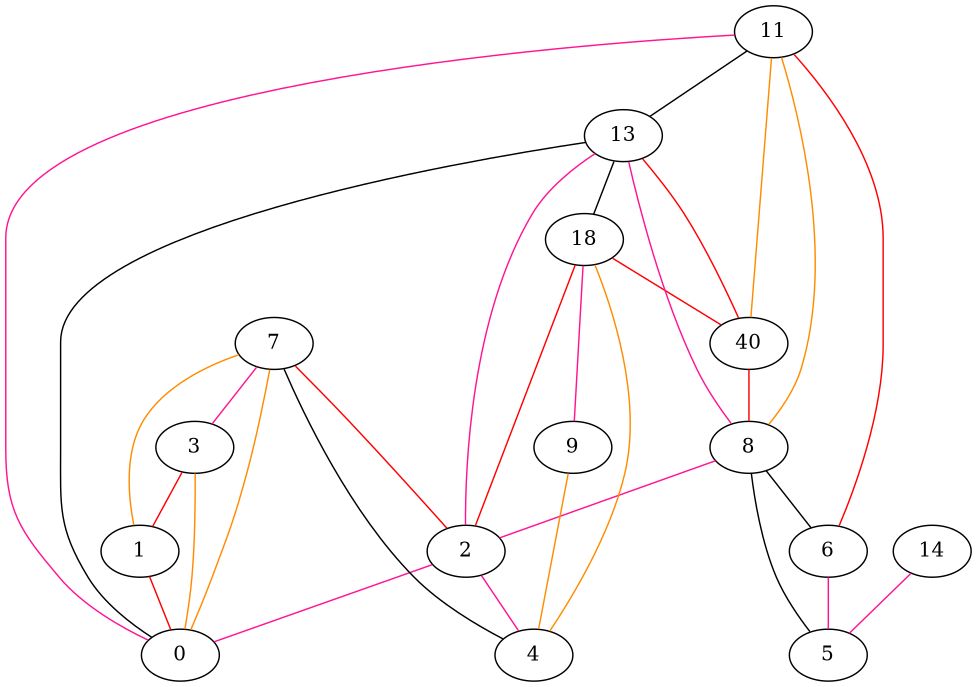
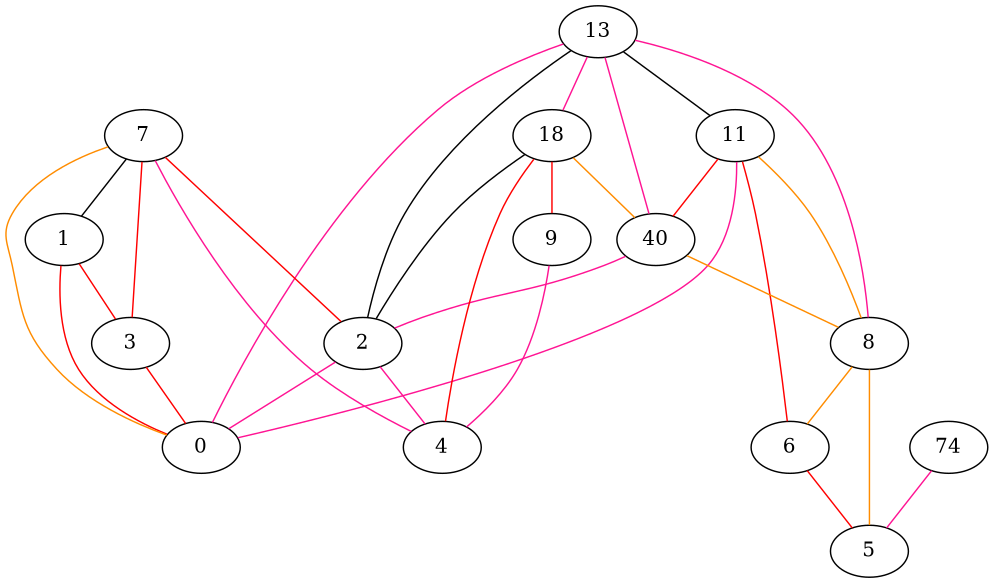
edge "13" -> "11": reversed
edge "18" -> "13": color black -> deeppink
edge "40" -> "11": color darkorange -> red
edge "40" -> "13": color red -> deeppink
edge "0" -> "13": color black -> deeppink
edge "40" -> "18": color red -> darkorange
edge "2" -> "13": color deeppink -> black
edge "9" -> "18": color deeppink -> red
edge "3" -> "7": color deeppink -> red
edge "2" -> "18": color red -> black
edge "8" -> "40": color red -> darkorange
edge "1" -> "7": color darkorange -> black
edge "4" -> "18": color darkorange -> red
edge "1" -> "3": reversed
edge "2" -> "8": now "2" -> "40"
edge "6" -> "8": color black -> darkorange
edge "7" -> "0": reversed
edge "4" -> "7": color black -> deeppink
edge "0" -> "3": color darkorange -> red
edge "4" -> "9": color darkorange -> deeppink
node "14": label "14" -> "74"
edge "5" -> "8": color black -> darkorange
edge "5" -> "6": color deeppink -> red
